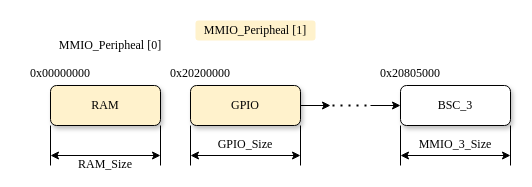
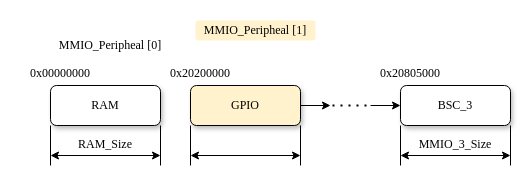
node "RAM": fillcolor #fff2cc -> #ffffff
node "GPIO_Size": removed
node "RAM_Size": moved (106, 165) -> (106, 145)
